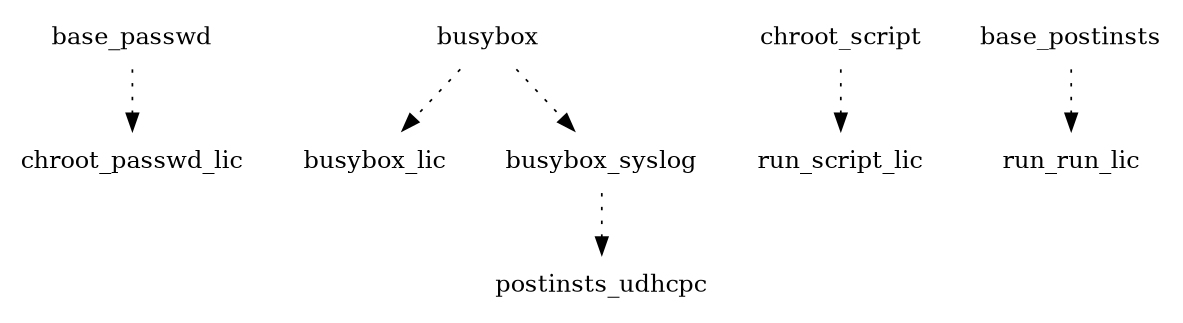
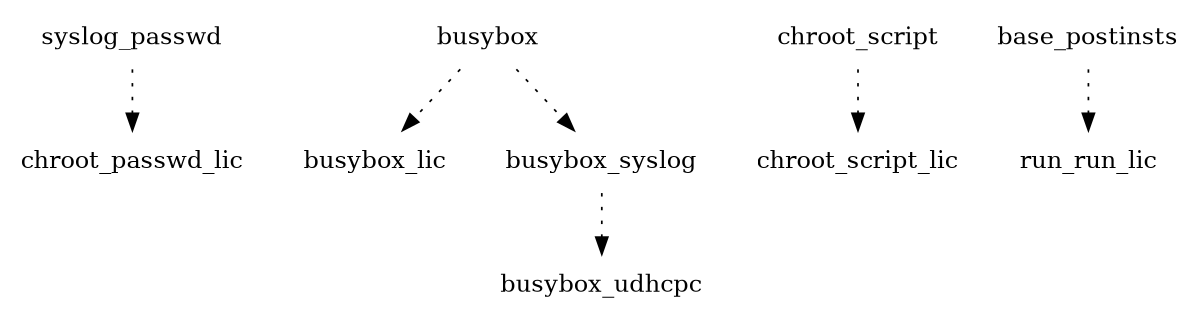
node "base_passwd": label "base_passwd" -> "syslog_passwd"
node "run_script_lic": label "run_script_lic" -> "chroot_script_lic"
node "postinsts_udhcpc": label "postinsts_udhcpc" -> "busybox_udhcpc"
